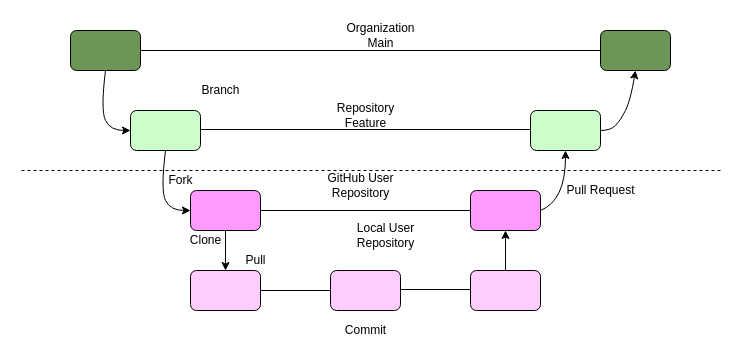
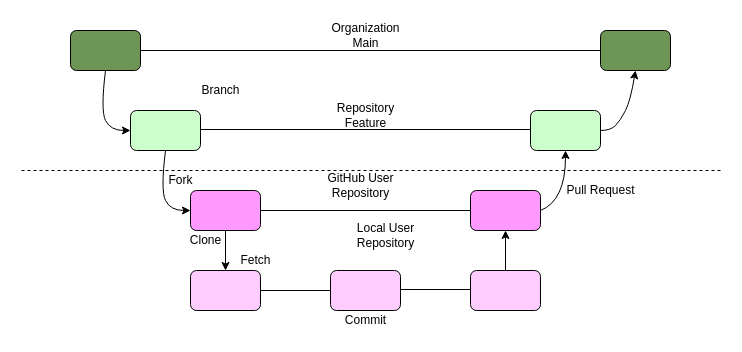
node "Organization Main": moved (381, 36) -> (366, 36)
node "Pull": label "Pull" -> "Fetch"
node "Commit": moved (366, 331) -> (366, 321)
